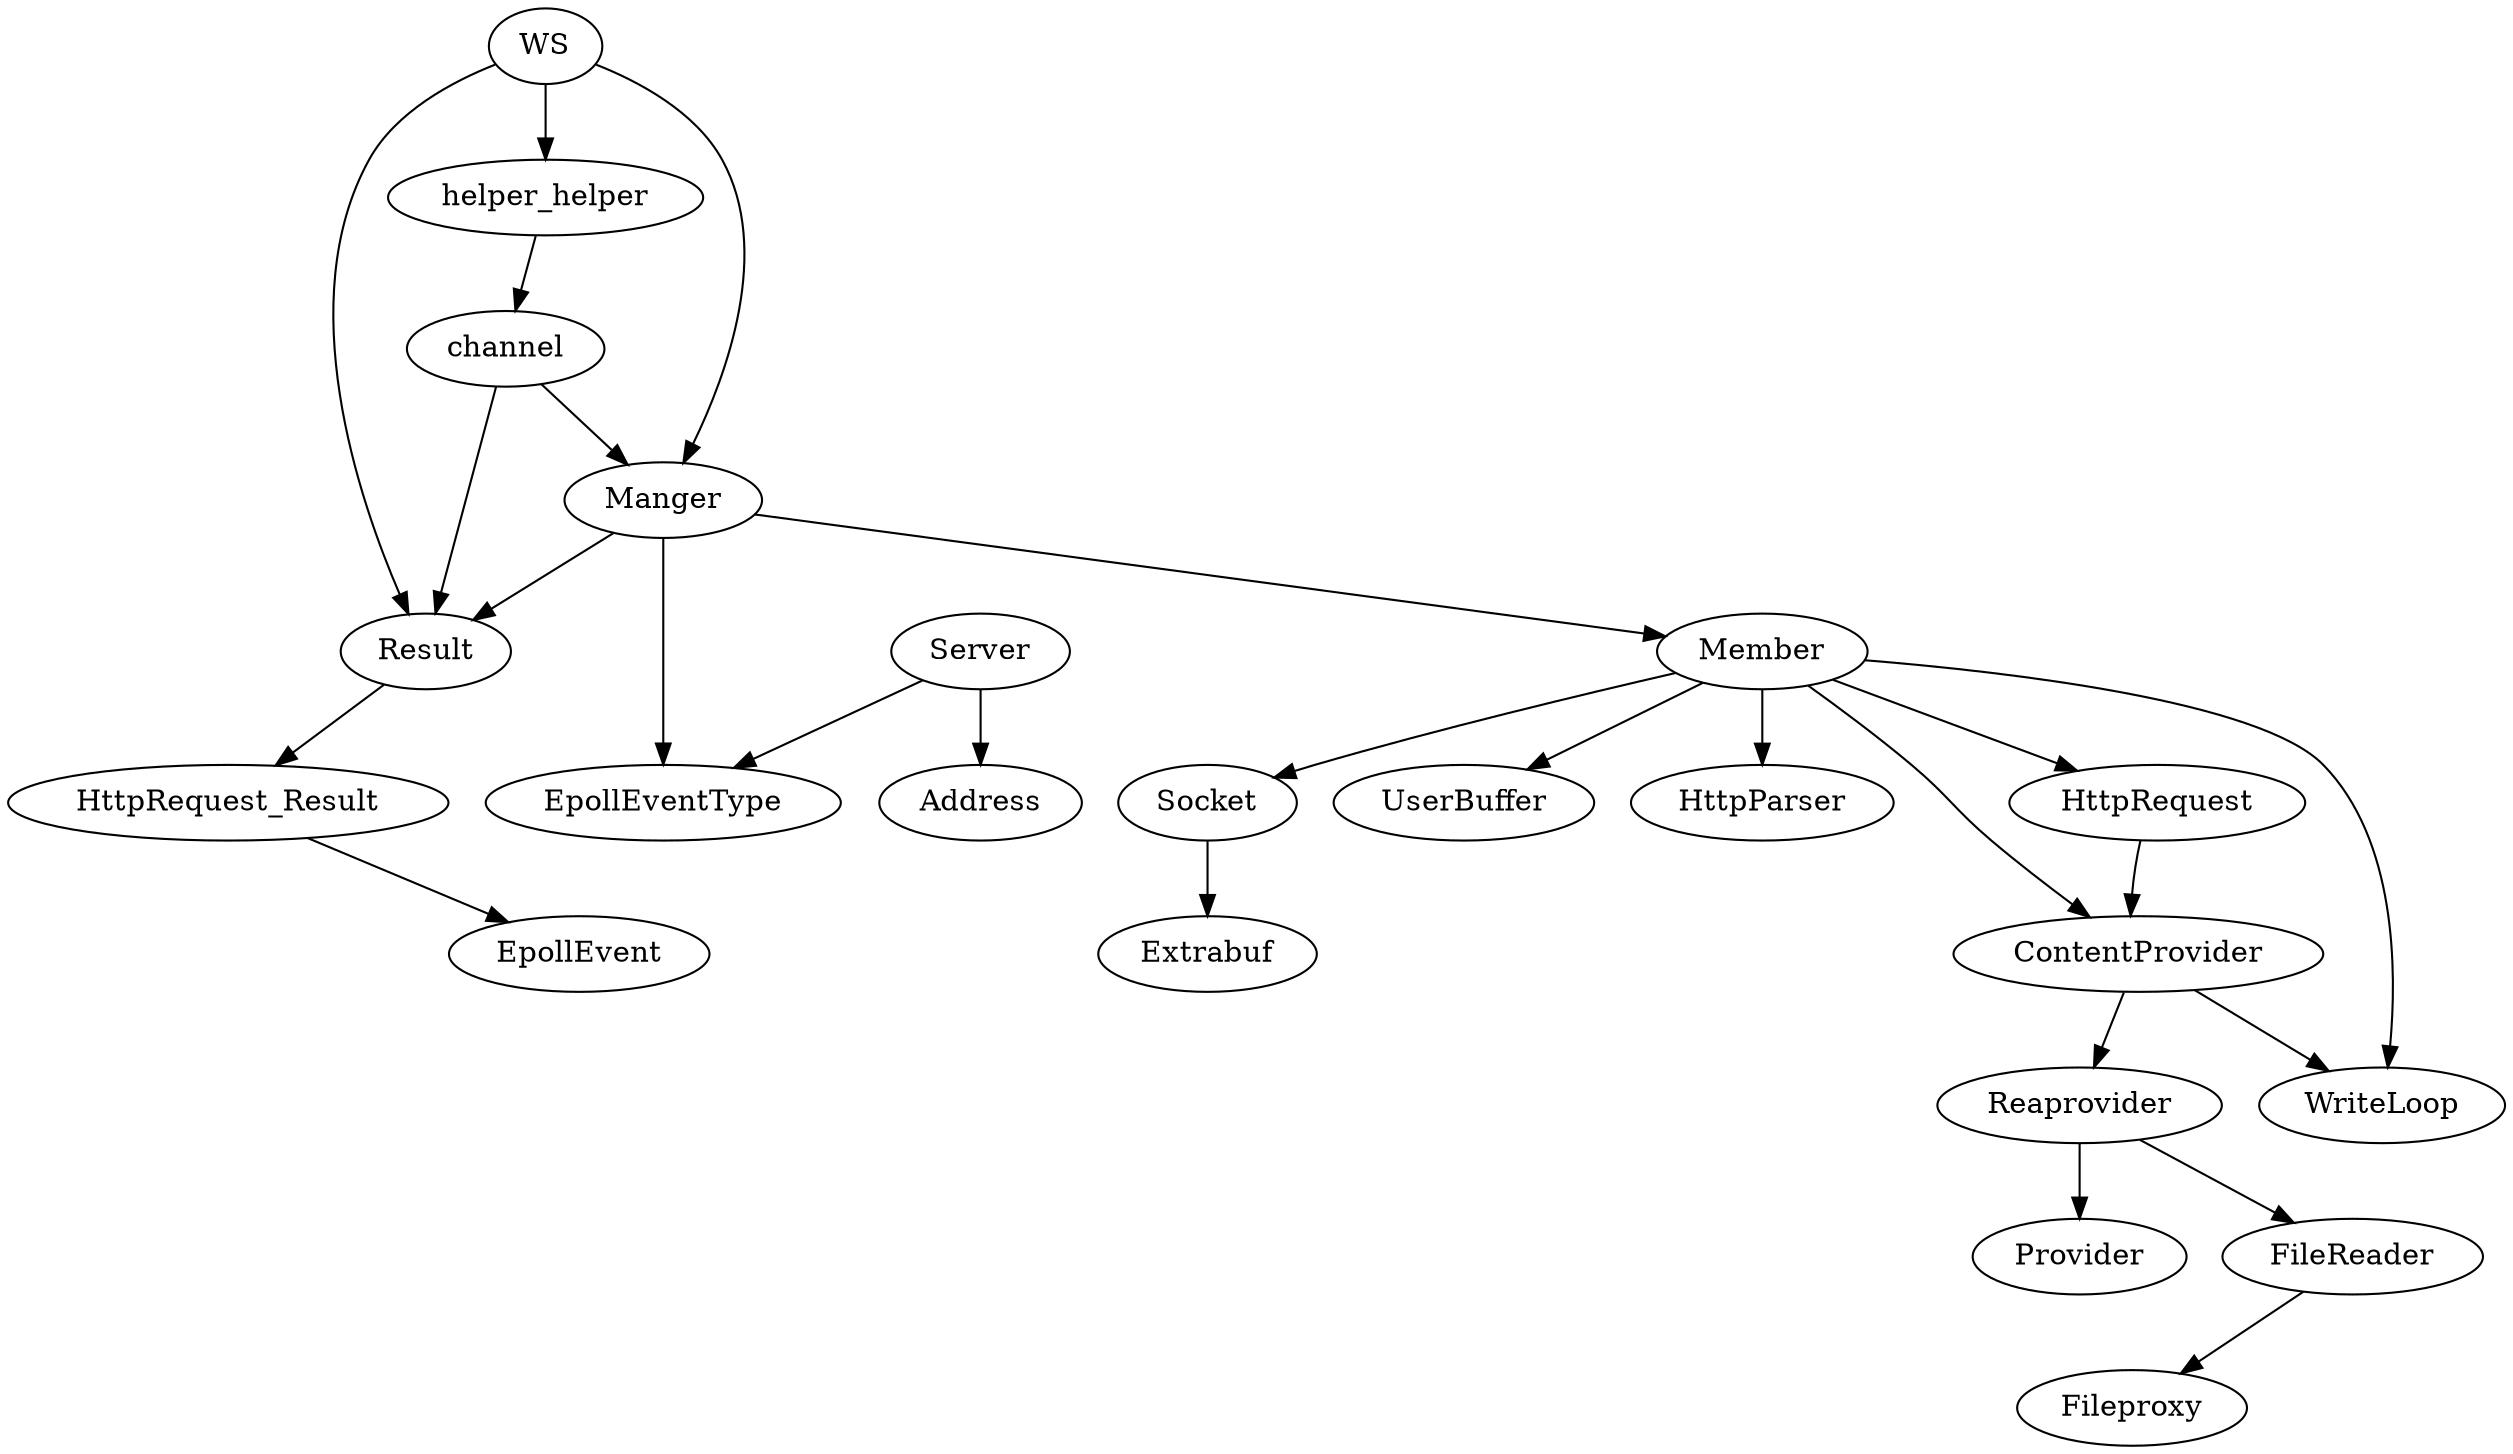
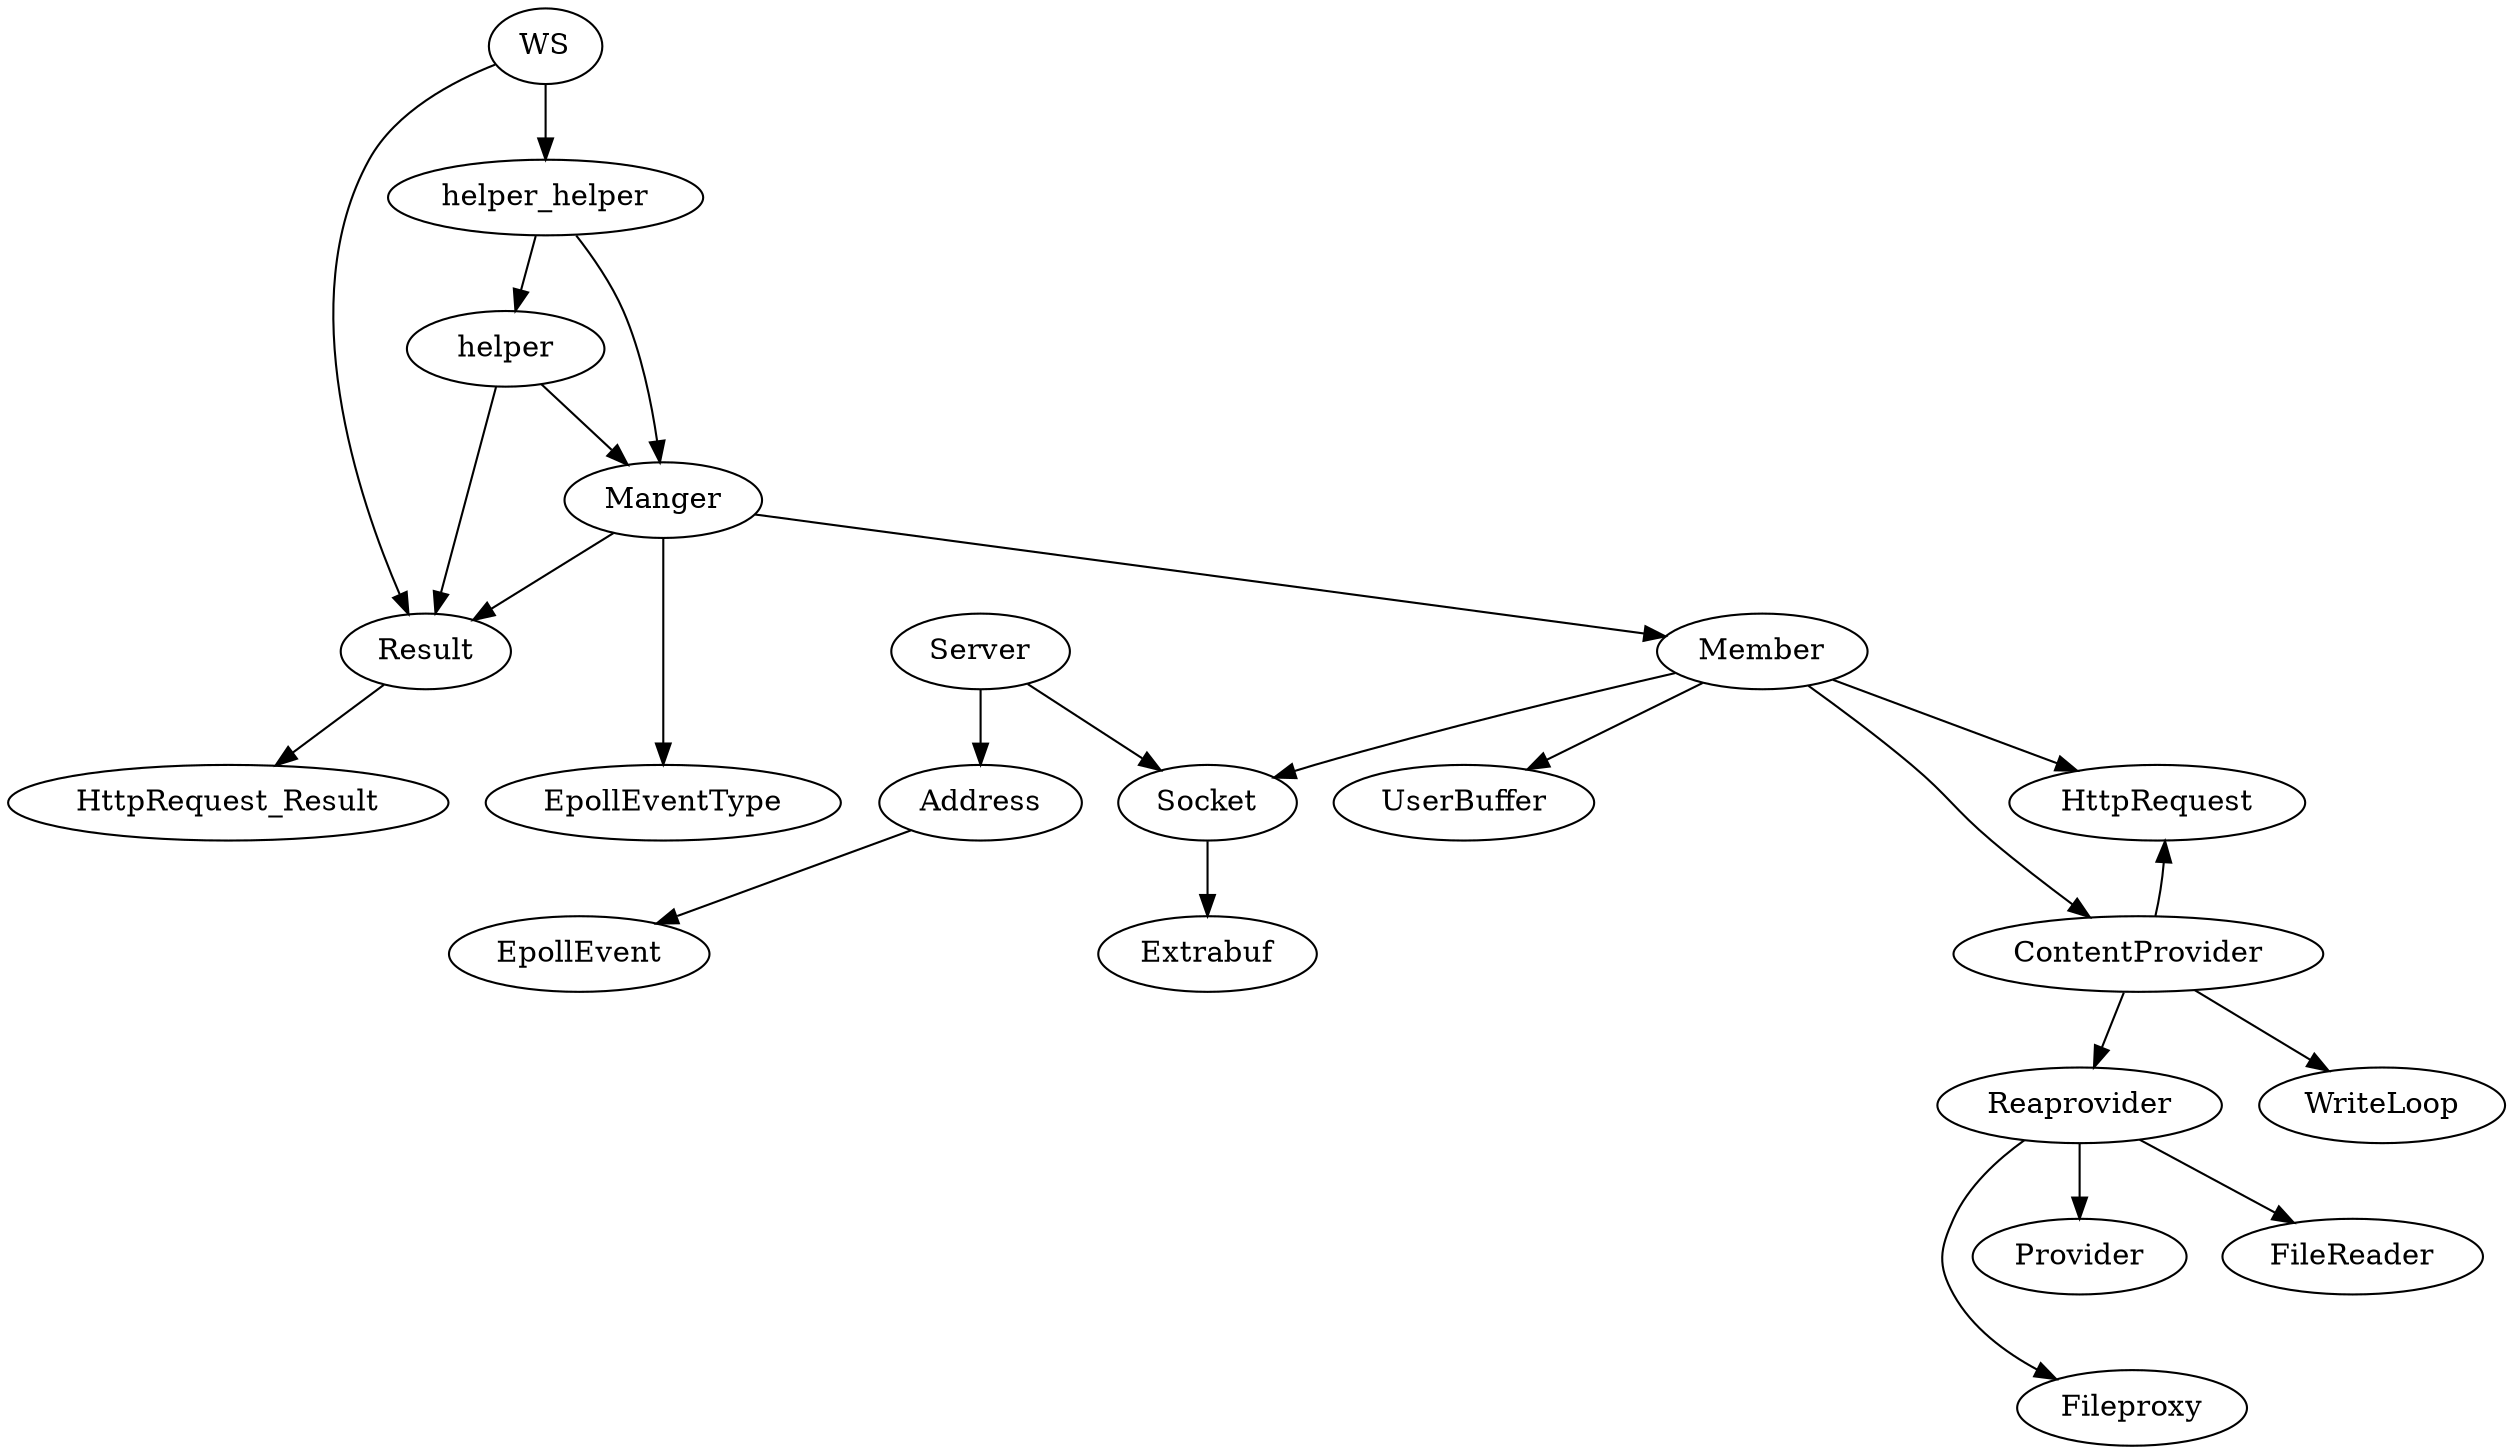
edge "WS" -> "Manger": now "helper_helper" -> "Manger"
node "channel": label "channel" -> "helper"
edge "Server" -> "EpollEventType": now "Server" -> "Socket"
edge "Member" -> "WriteLoop": removed
node "HttpParser": removed
edge "HttpRequest" -> "ContentProvider": reversed
edge "HttpRequest_Result" -> "EpollEvent": now "Address" -> "EpollEvent"
edge "FileReader" -> "Fileproxy": now "Reaprovider" -> "Fileproxy"
